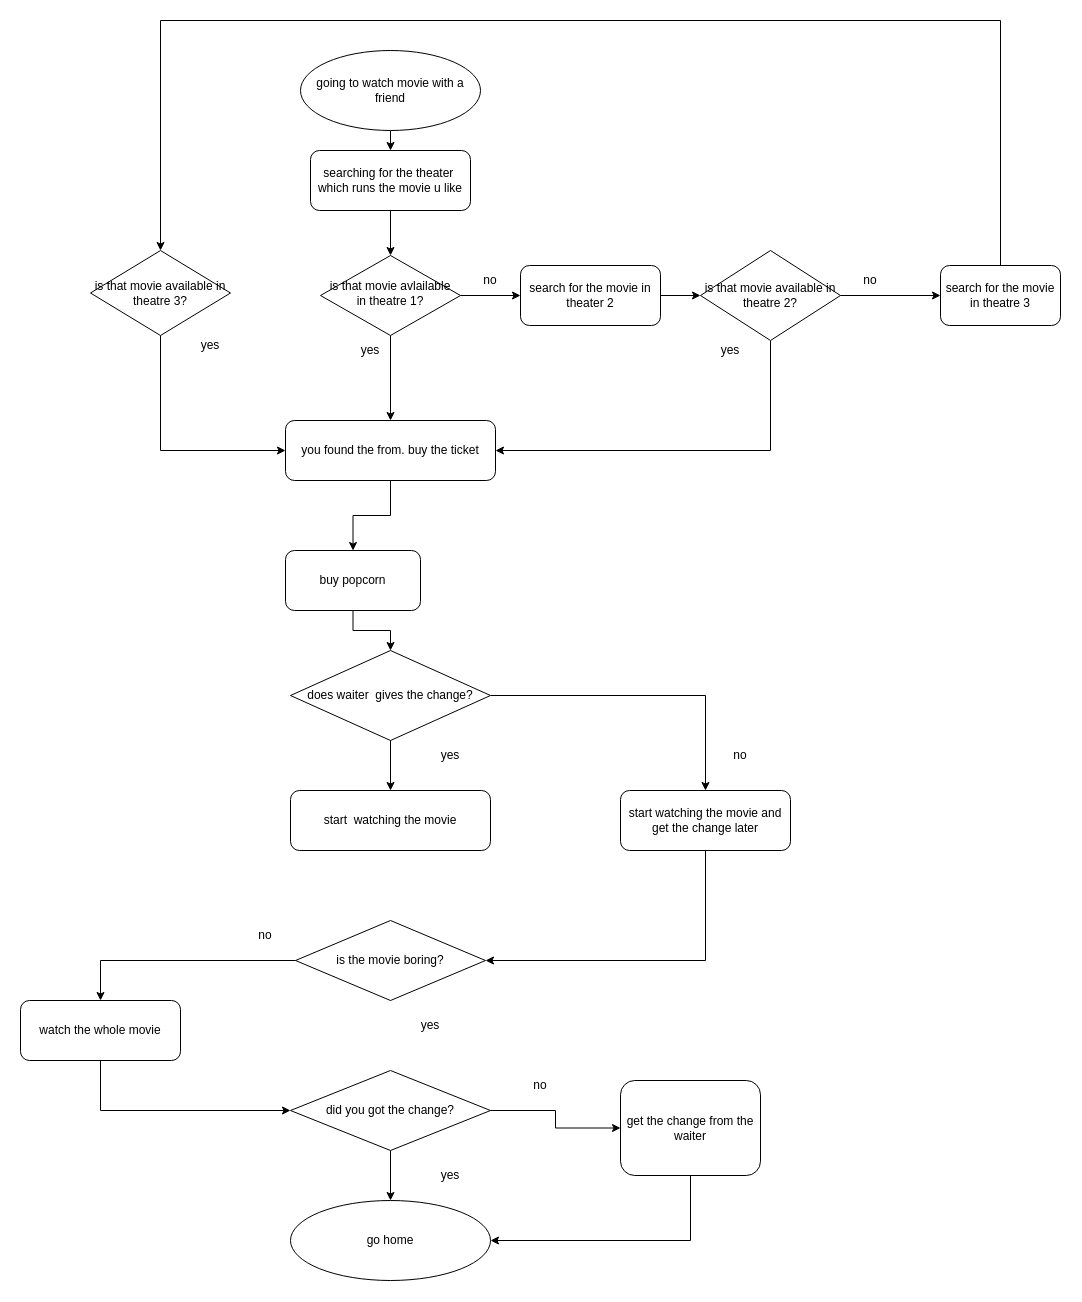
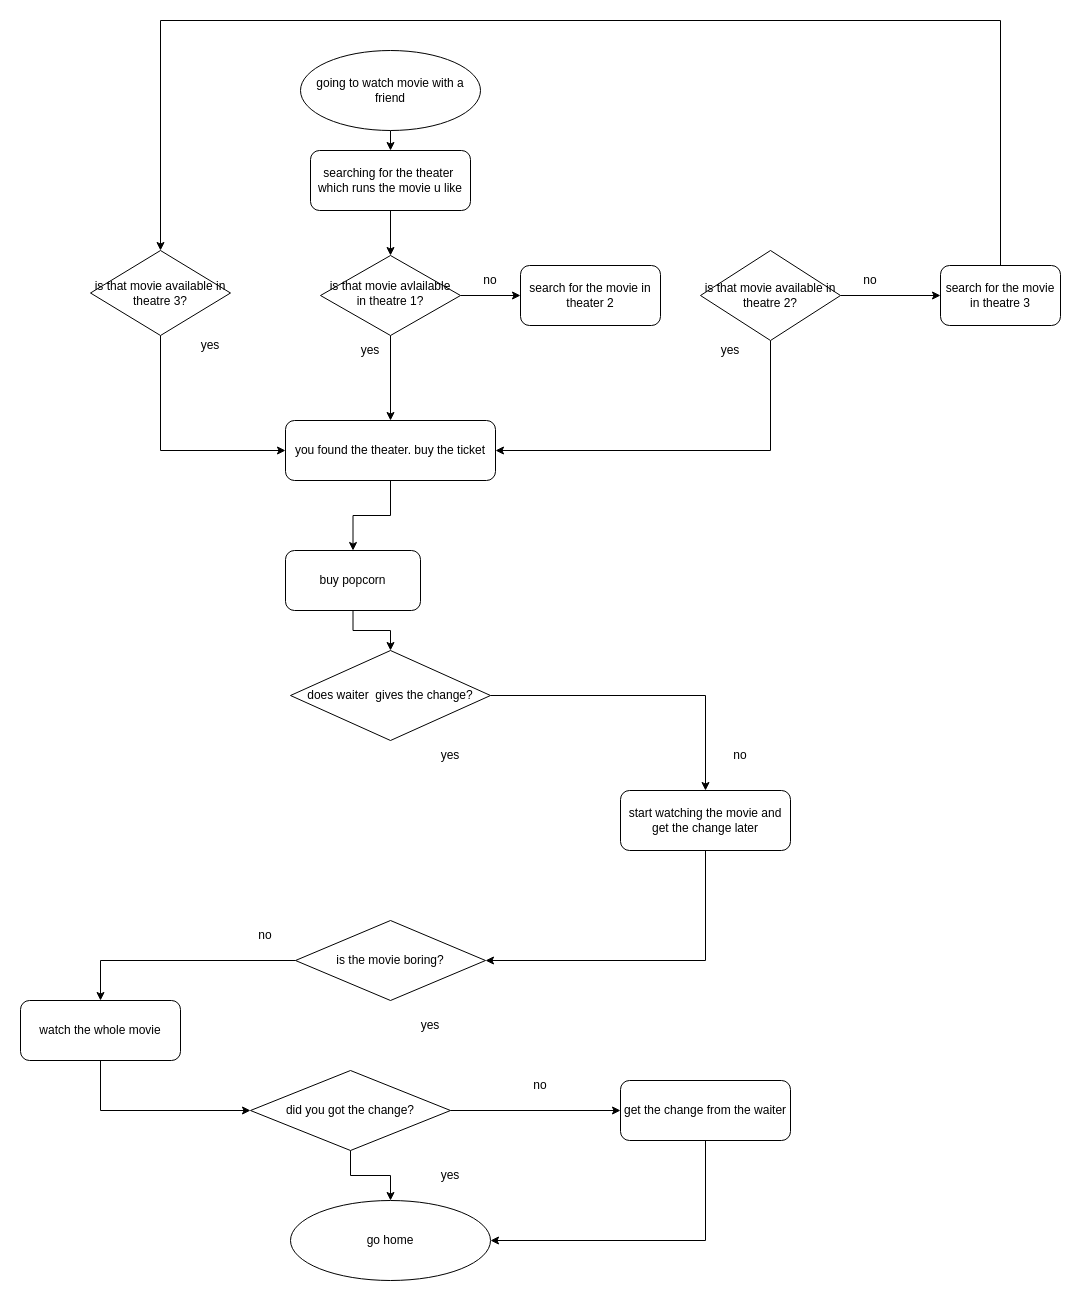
edge "search for the movie in theater 2" -> "is that movie available in theatre 2?": removed
node "you found the from. buy the ticket": label "you found the from. buy the ticket" -> "you found the theater. buy the ticket"
edge "does waiter gives the change?" -> "start watching the movie": removed
node "start watching the movie": removed
node "did you got the change?": moved (391, 1111) -> (351, 1111)
node "get the change from the waiter": size 140x95 -> 170x60
